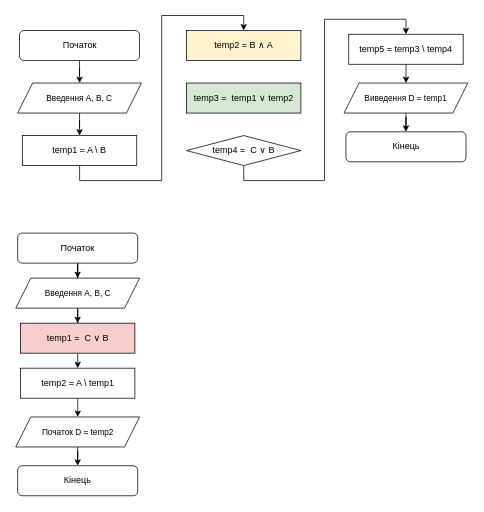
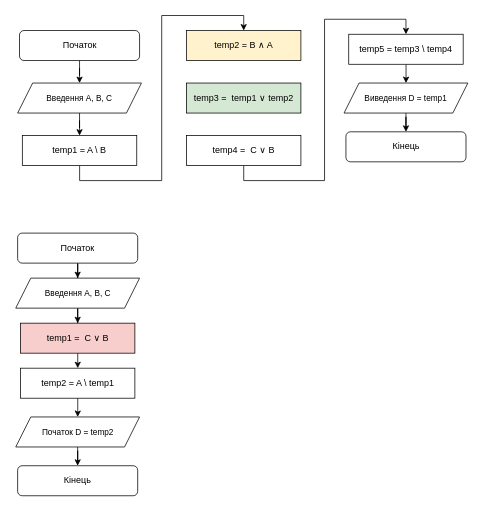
node "temp4 = C ∨ B": shape diamond -> rectangle
